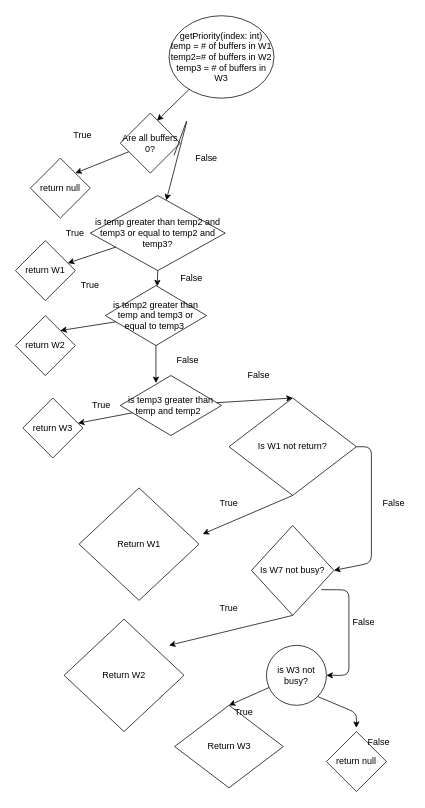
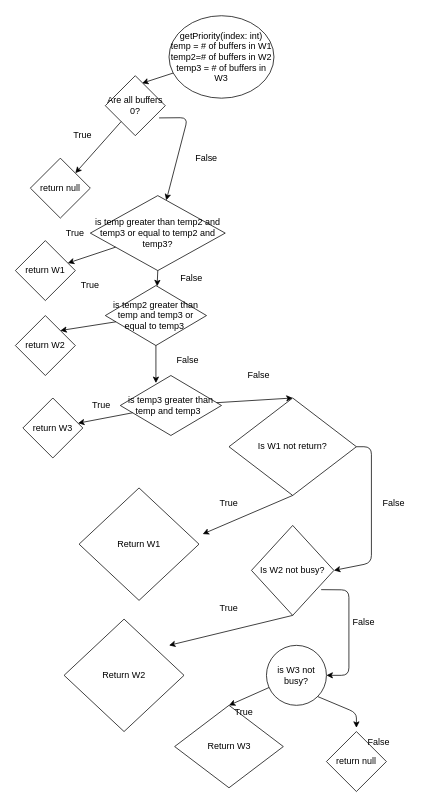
node "Are all buffers 0?": moved (150, 143) -> (135, 105)
node "is temp3 greater than temp and temp2": label "is temp3 greater than temp and temp2" -> "is temp3 greater than temp and temp3"
node "Is W7 not busy?": label "Is W7 not busy?" -> "Is W2 not busy?"
